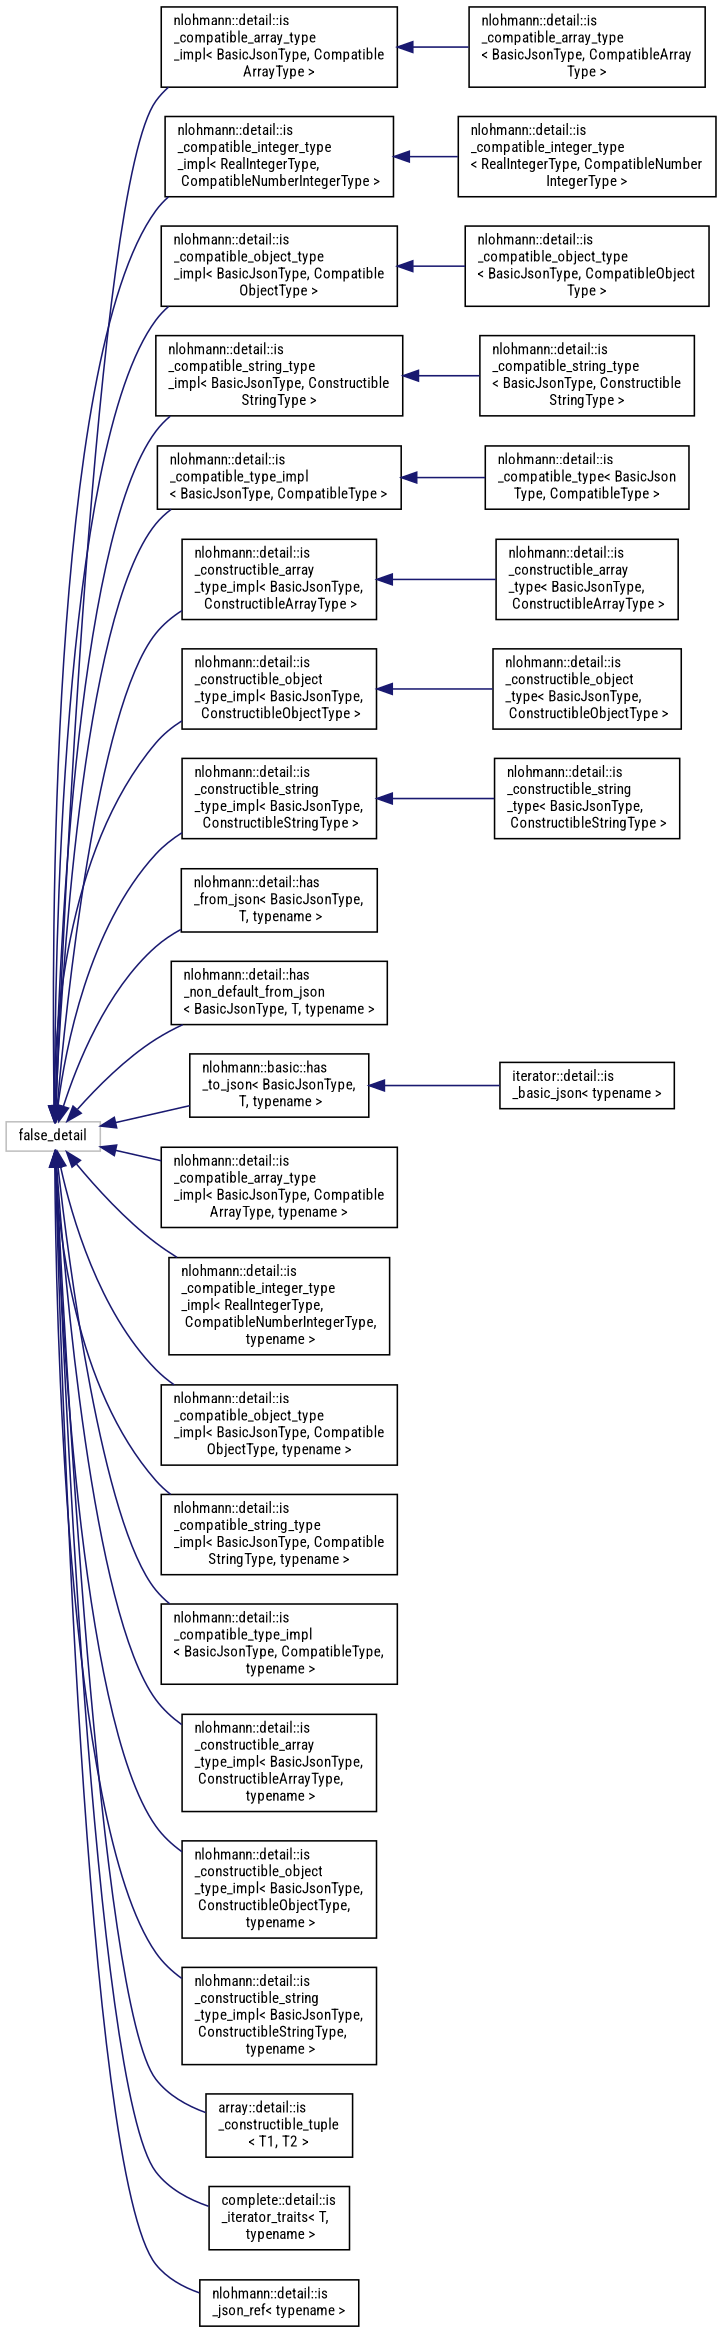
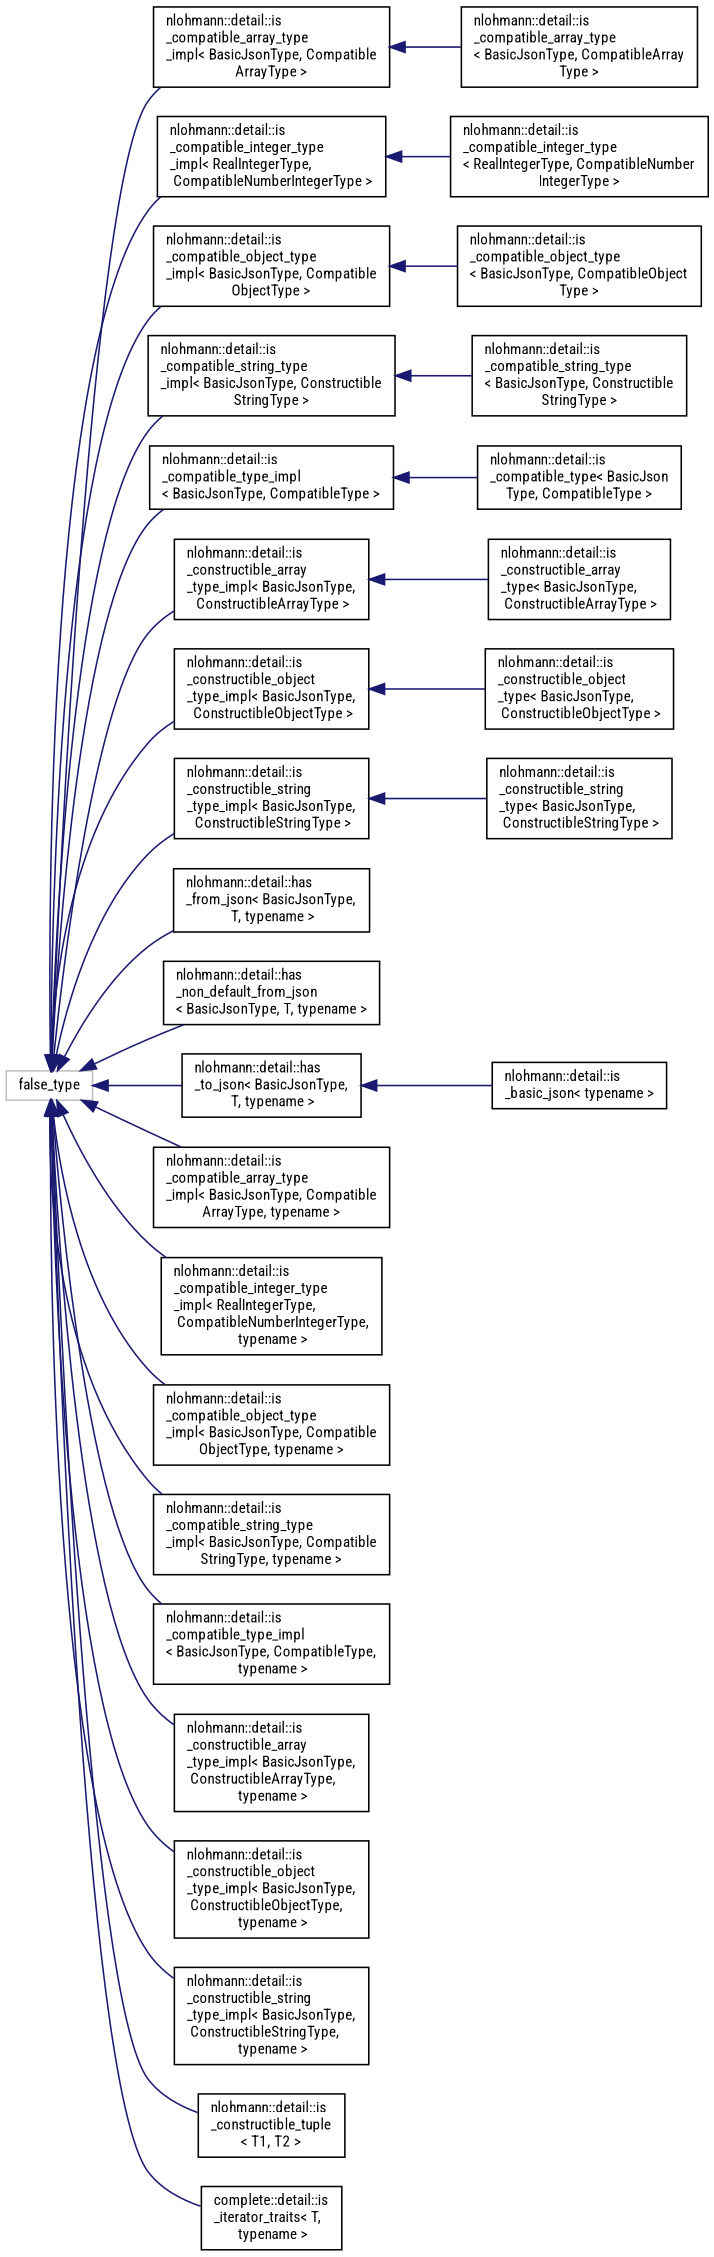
node "nlohmann::basic::has _to_json< BasicJsonType, T, typename >": label "nlohmann::basic::has _to_json< BasicJsonType, T, typename >" -> "nlohmann::detail::has _to_json< BasicJsonType, T, typename >"
node "iterator::detail::is _basic_json< typename >": label "iterator::detail::is _basic_json< typename >" -> "nlohmann::detail::is _basic_json< typename >"
node "false_detail": label "false_detail" -> "false_type"
node "array::detail::is _constructible_tuple < T1, T2 >": label "array::detail::is _constructible_tuple < T1, T2 >" -> "nlohmann::detail::is _constructible_tuple < T1, T2 >"
node "nlohmann::detail::is _json_ref< typename >": removed
